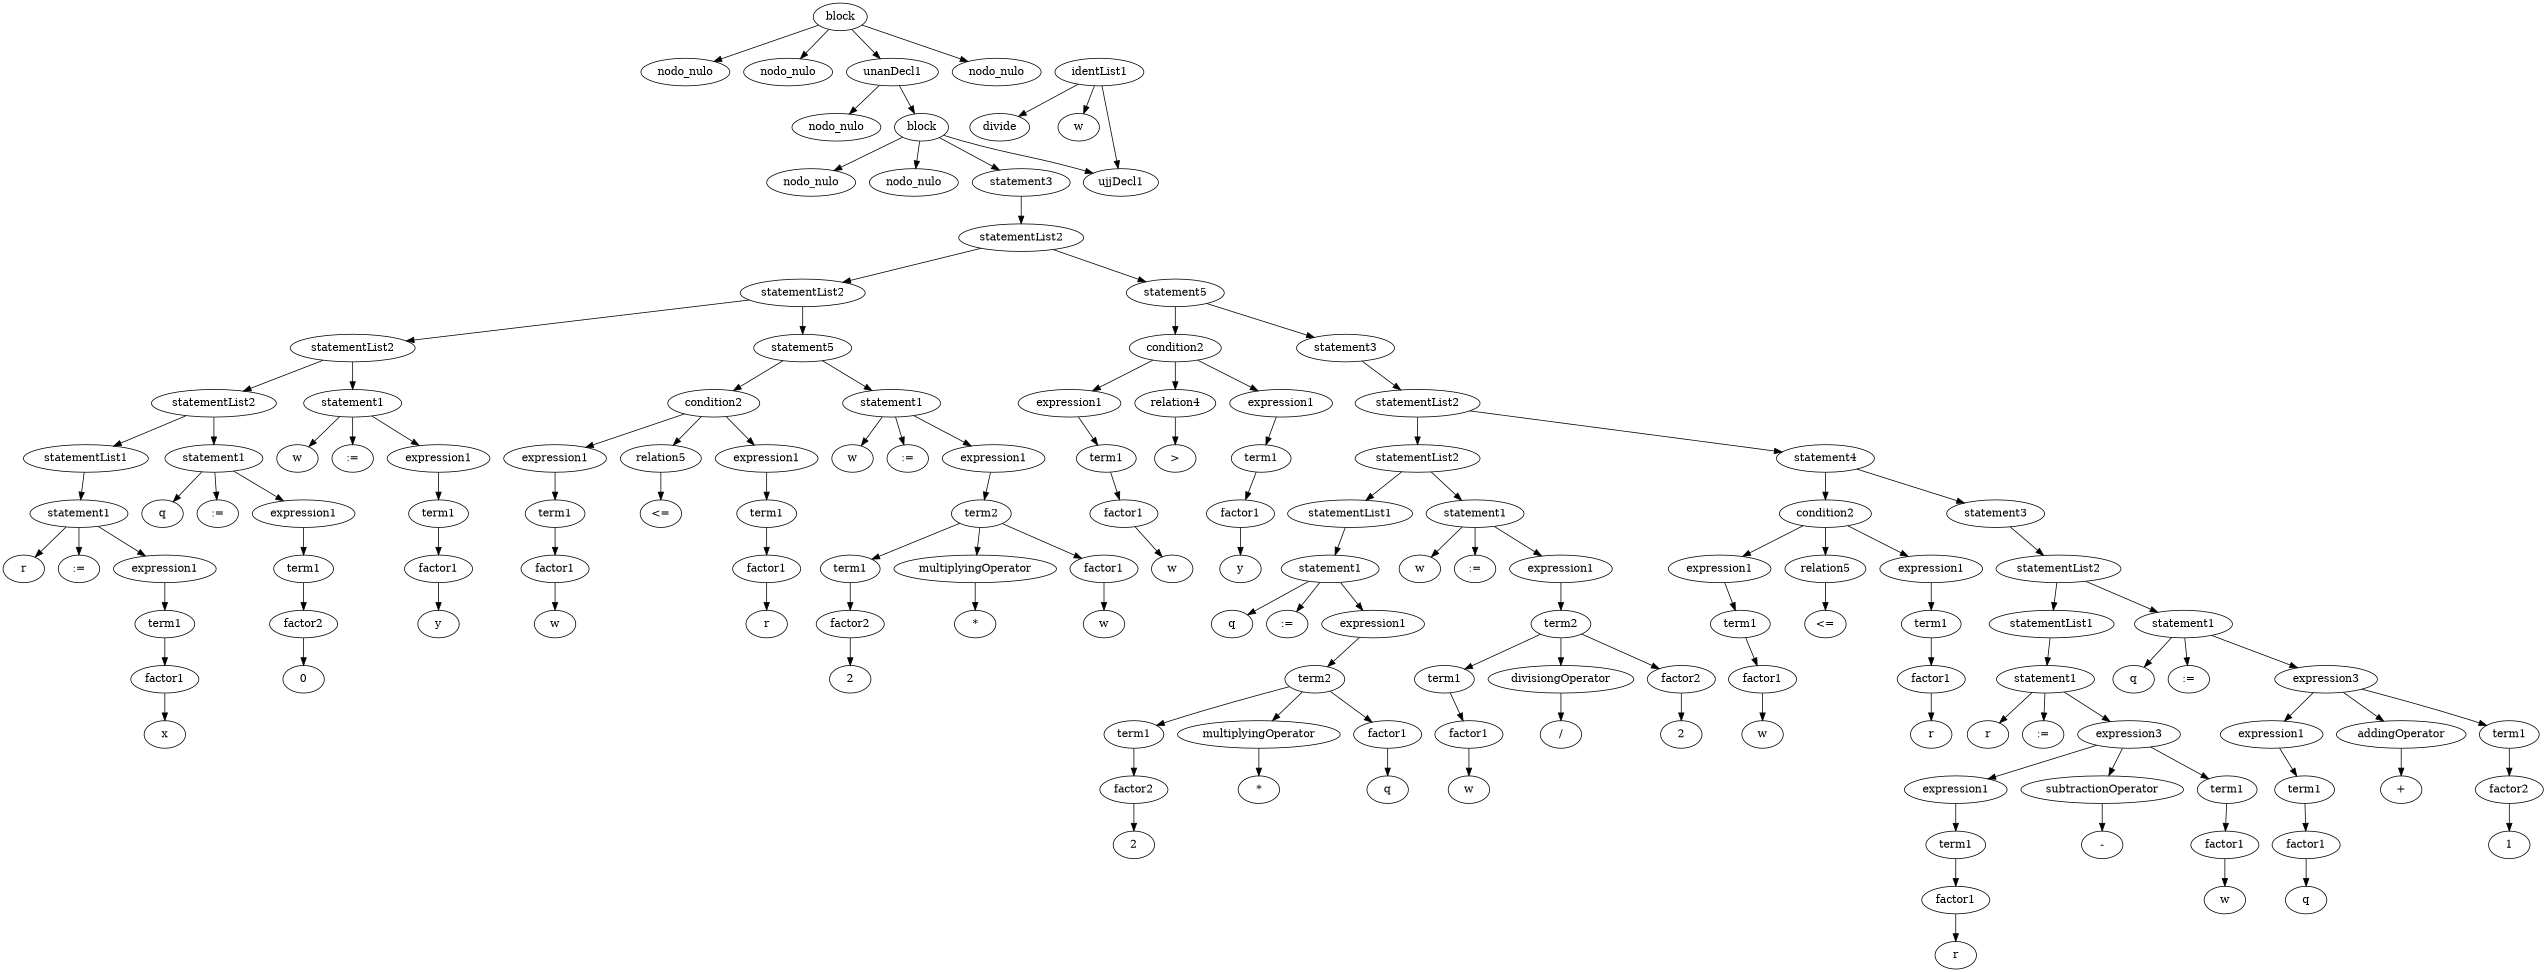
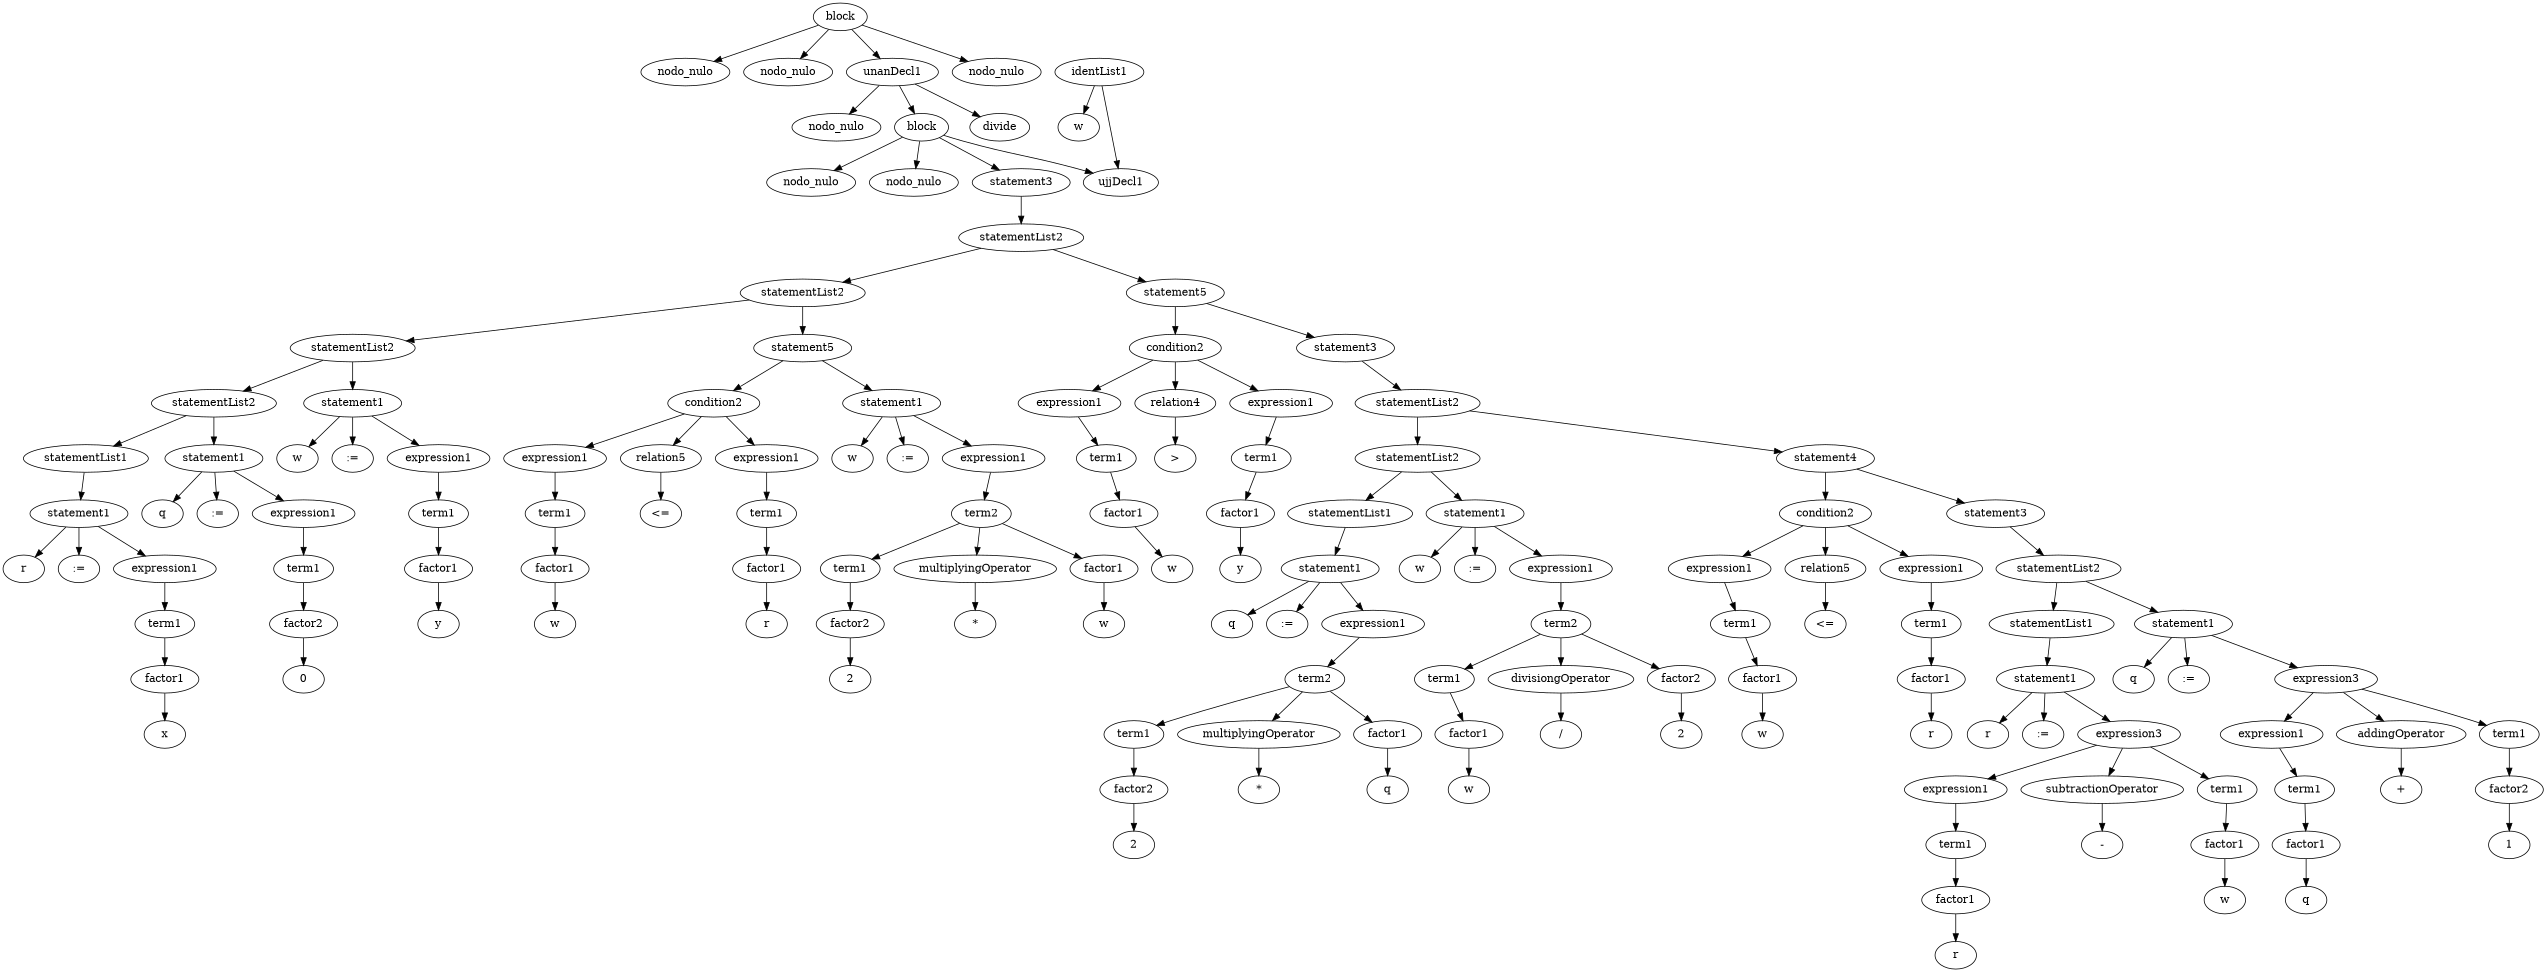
edge "identList1" -> "divide": now "unanDecl1" -> "divide"
